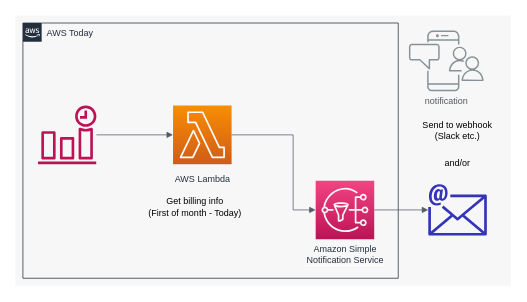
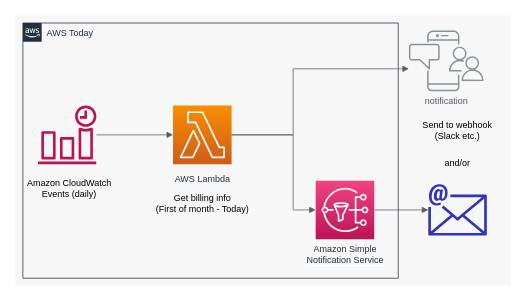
edge "AWS Lambda" -> "notification": added
node "Amazon CloudWatch Events (daily)": added
node "Get billing info (First of month - Today)": moved (195, 207) -> (202, 203)
